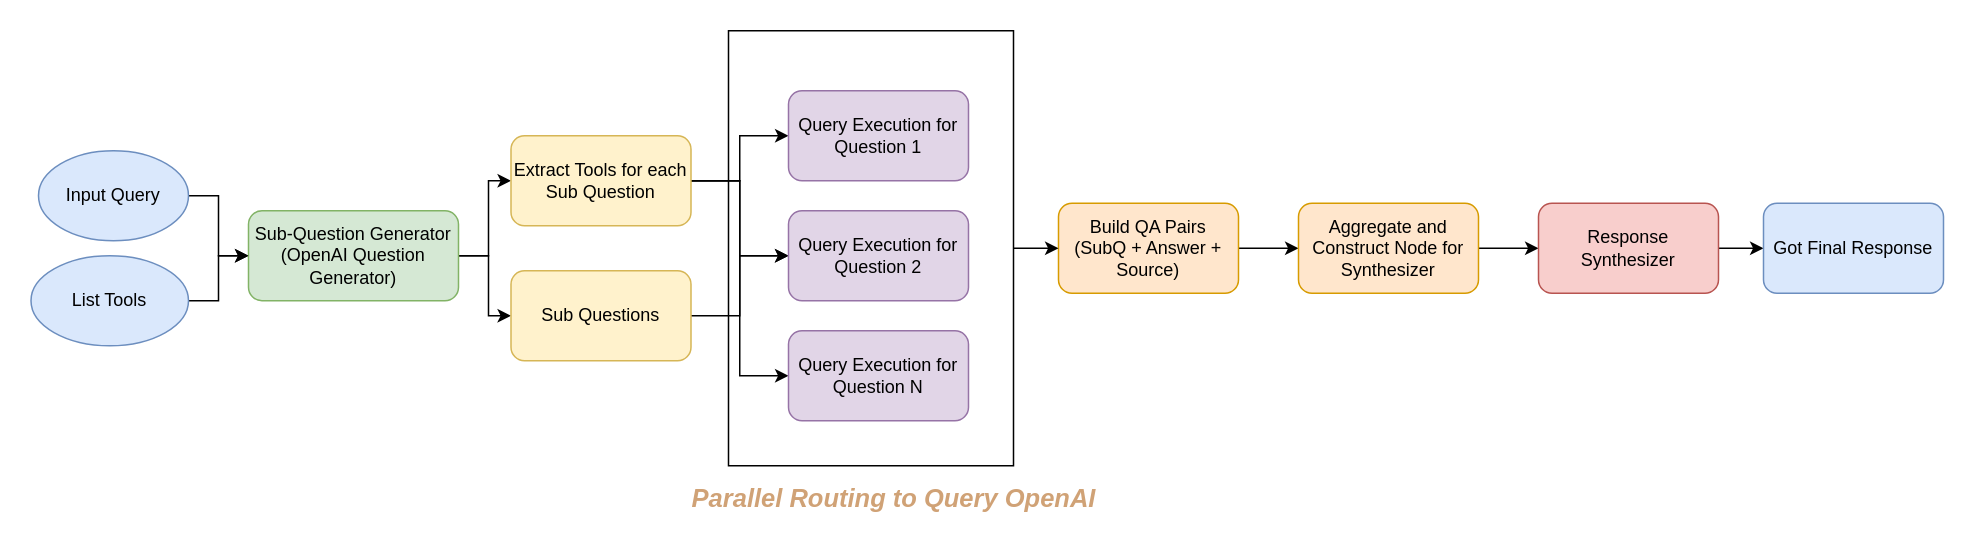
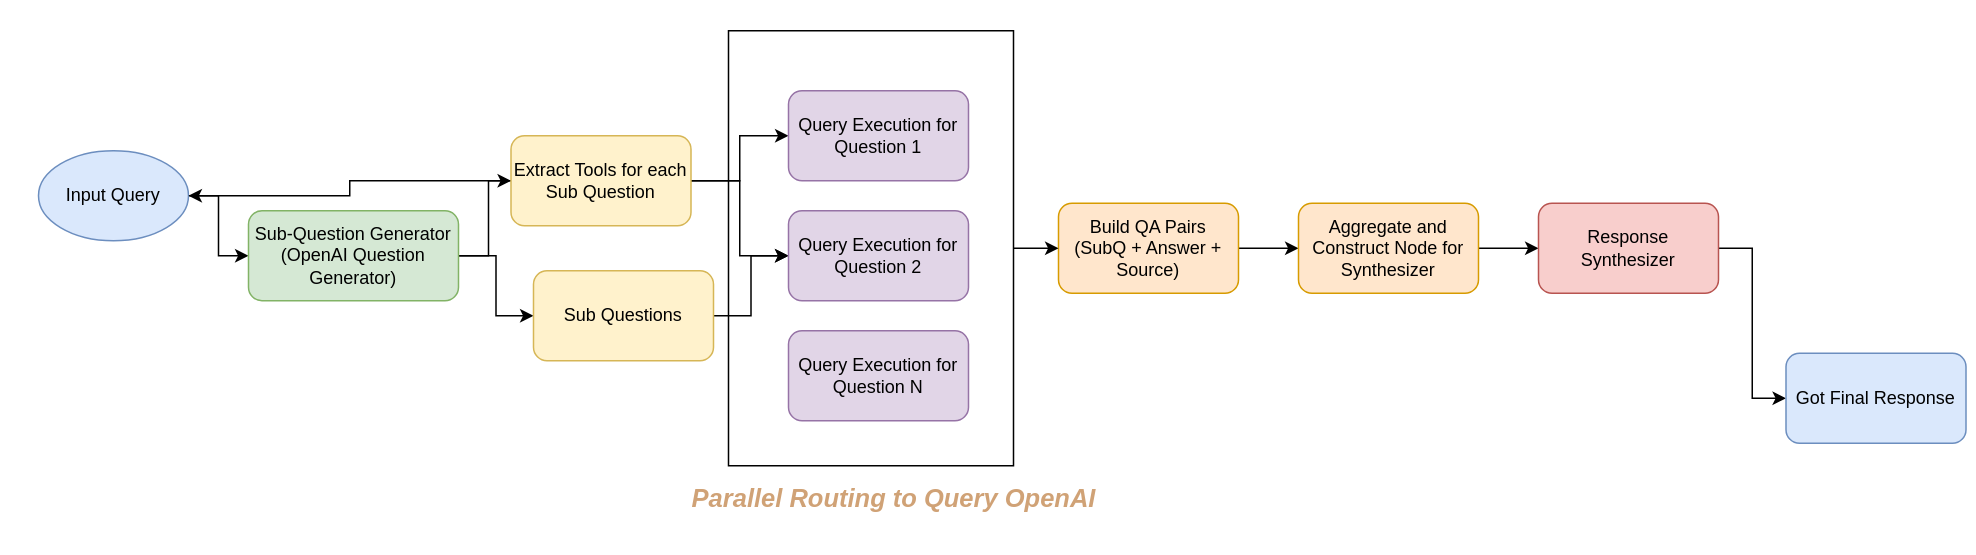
node "Got Final Response": moved (1853, 248) -> (1876, 398)
edge "List Tools" -> "Sub-Question Generator (OpenAI Question Generator)": removed
node "List Tools": removed
node "Sub Questions": moved (601, 316) -> (623, 316)
edge "Extract Tools for each Sub Question" -> "Query Execution for Question N": now "Extract Tools for each Sub Question" -> "Input Query"
